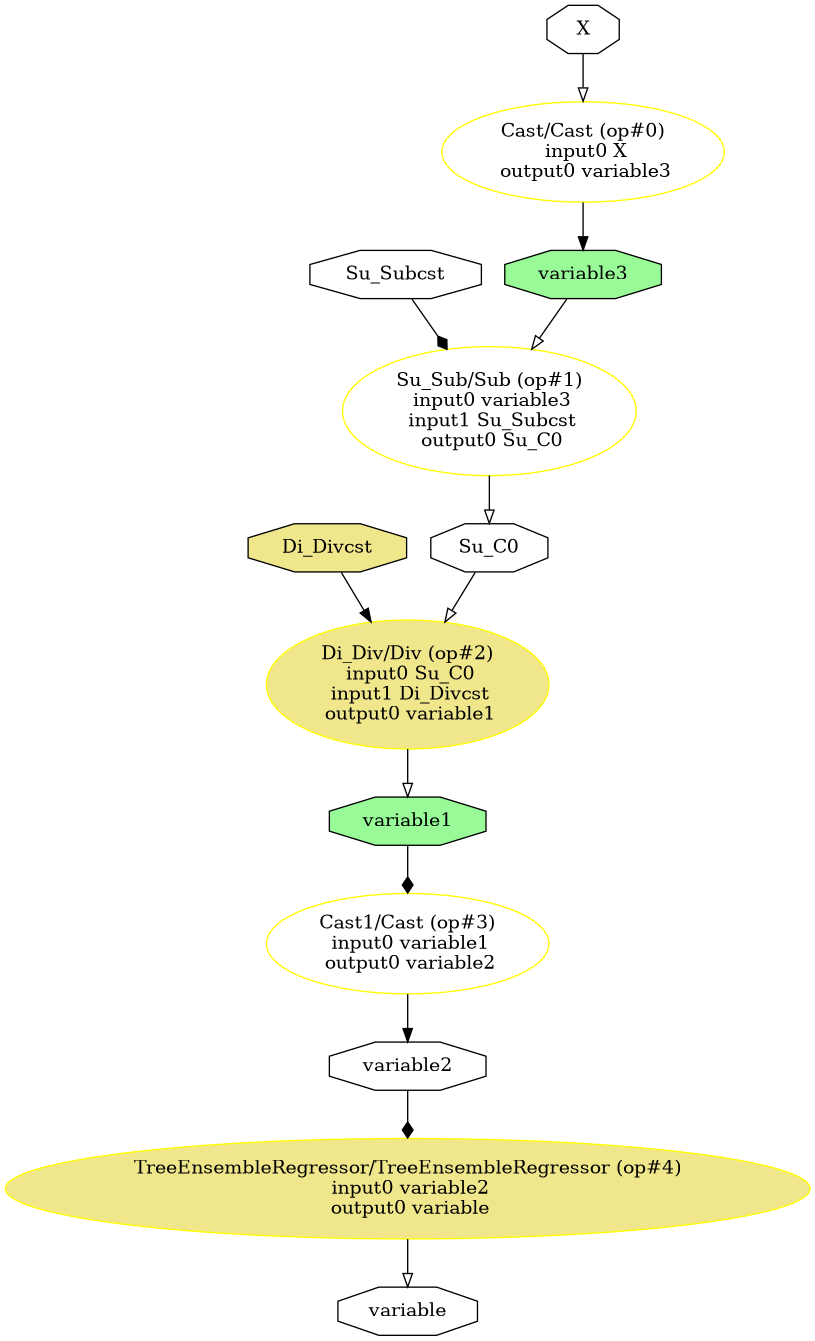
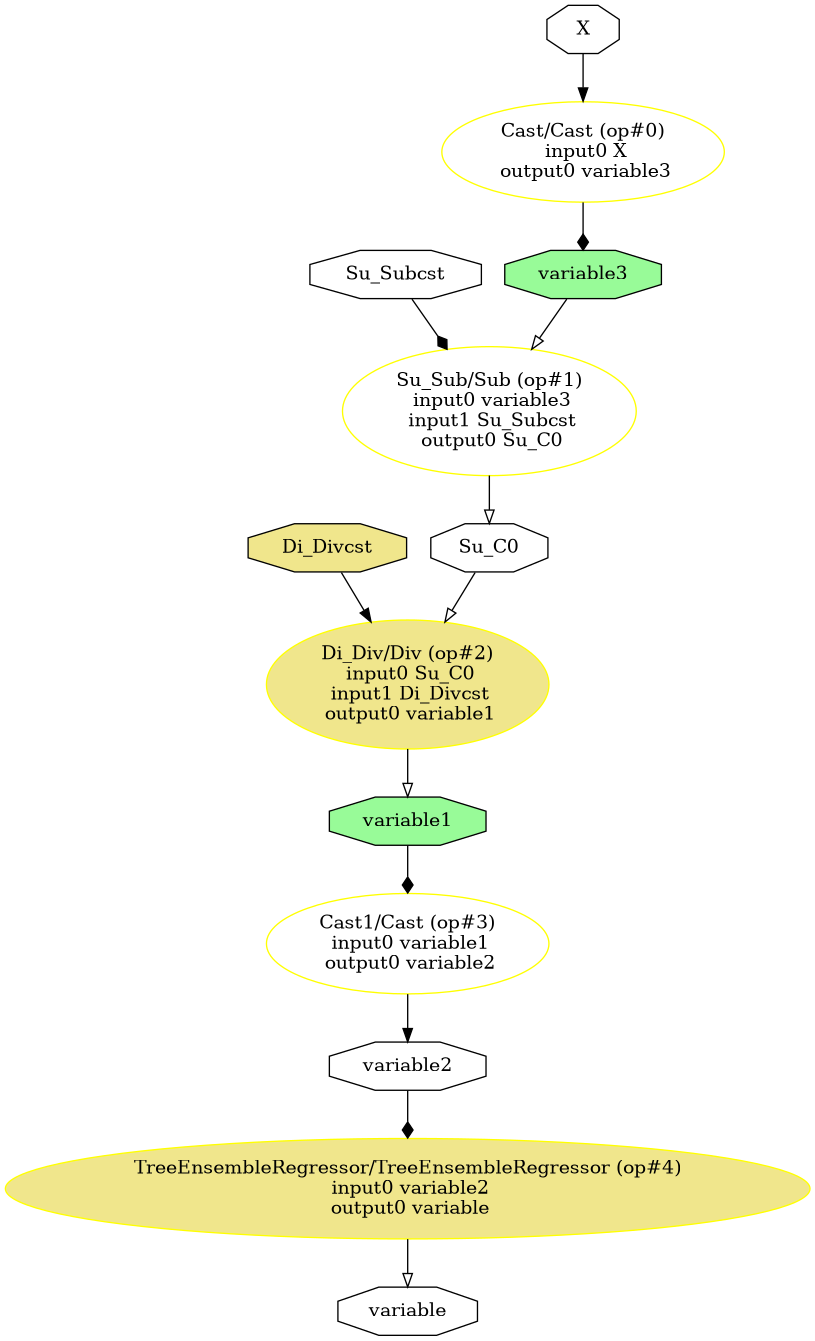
edge "X" -> "Cast/Cast (op#0) input0 X output0 variable3": arrowhead onormal -> normal
edge "Cast/Cast (op#0) input0 X output0 variable3" -> "variable3": arrowhead normal -> diamond
